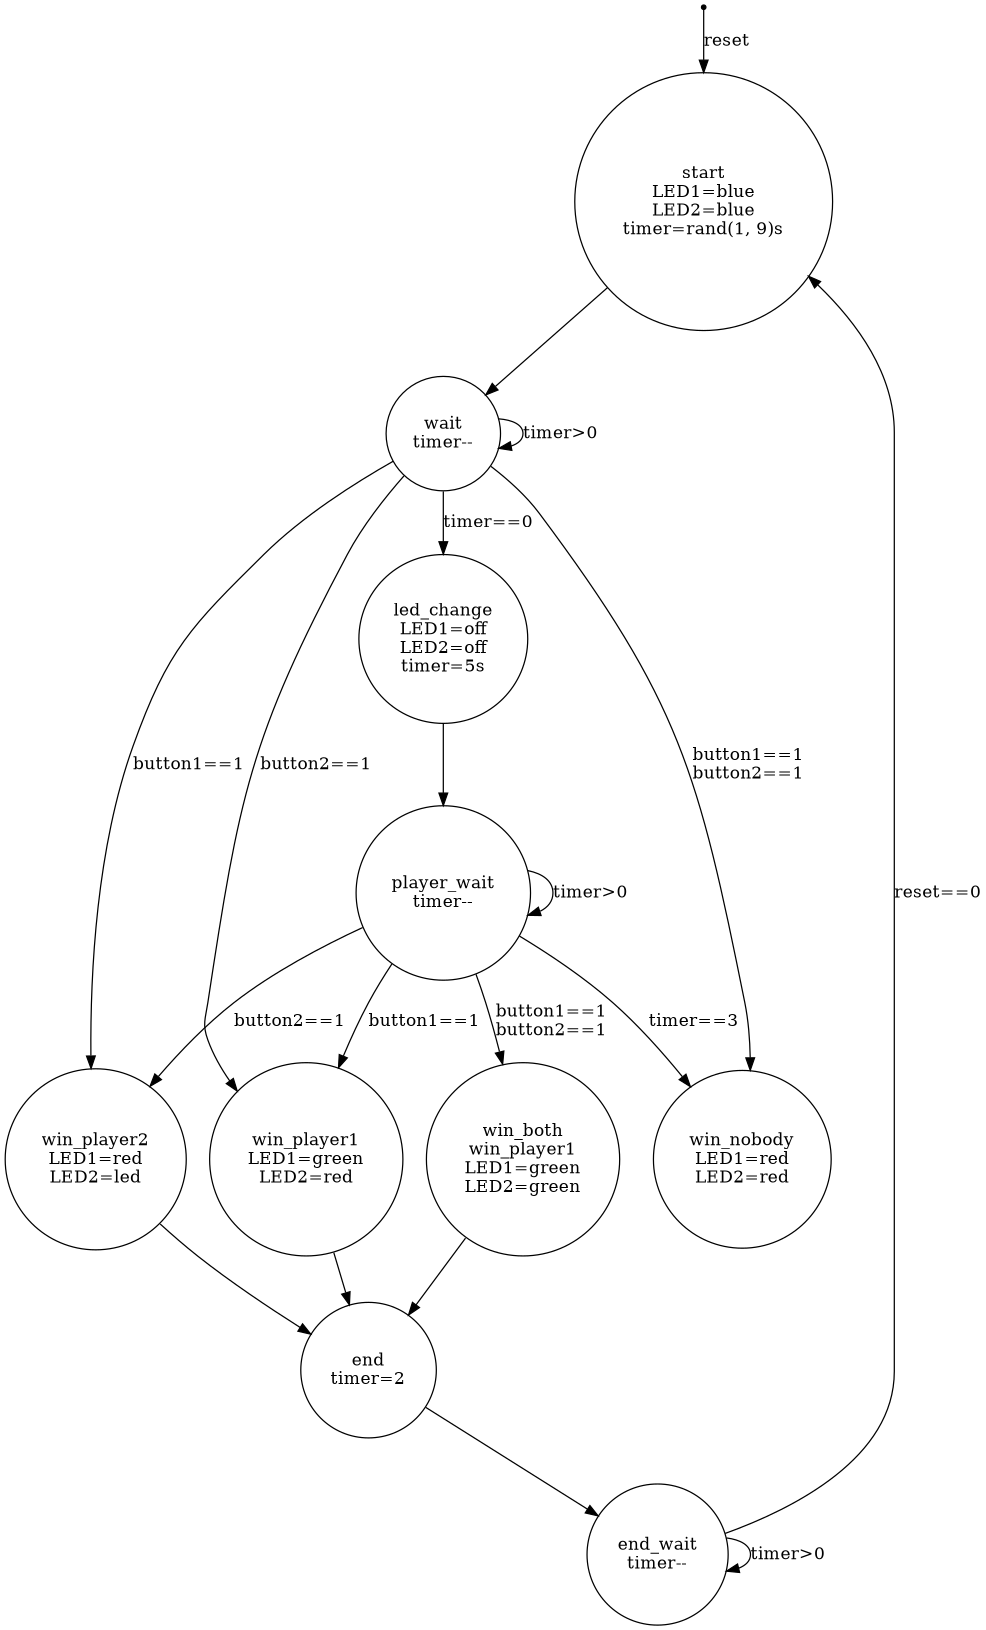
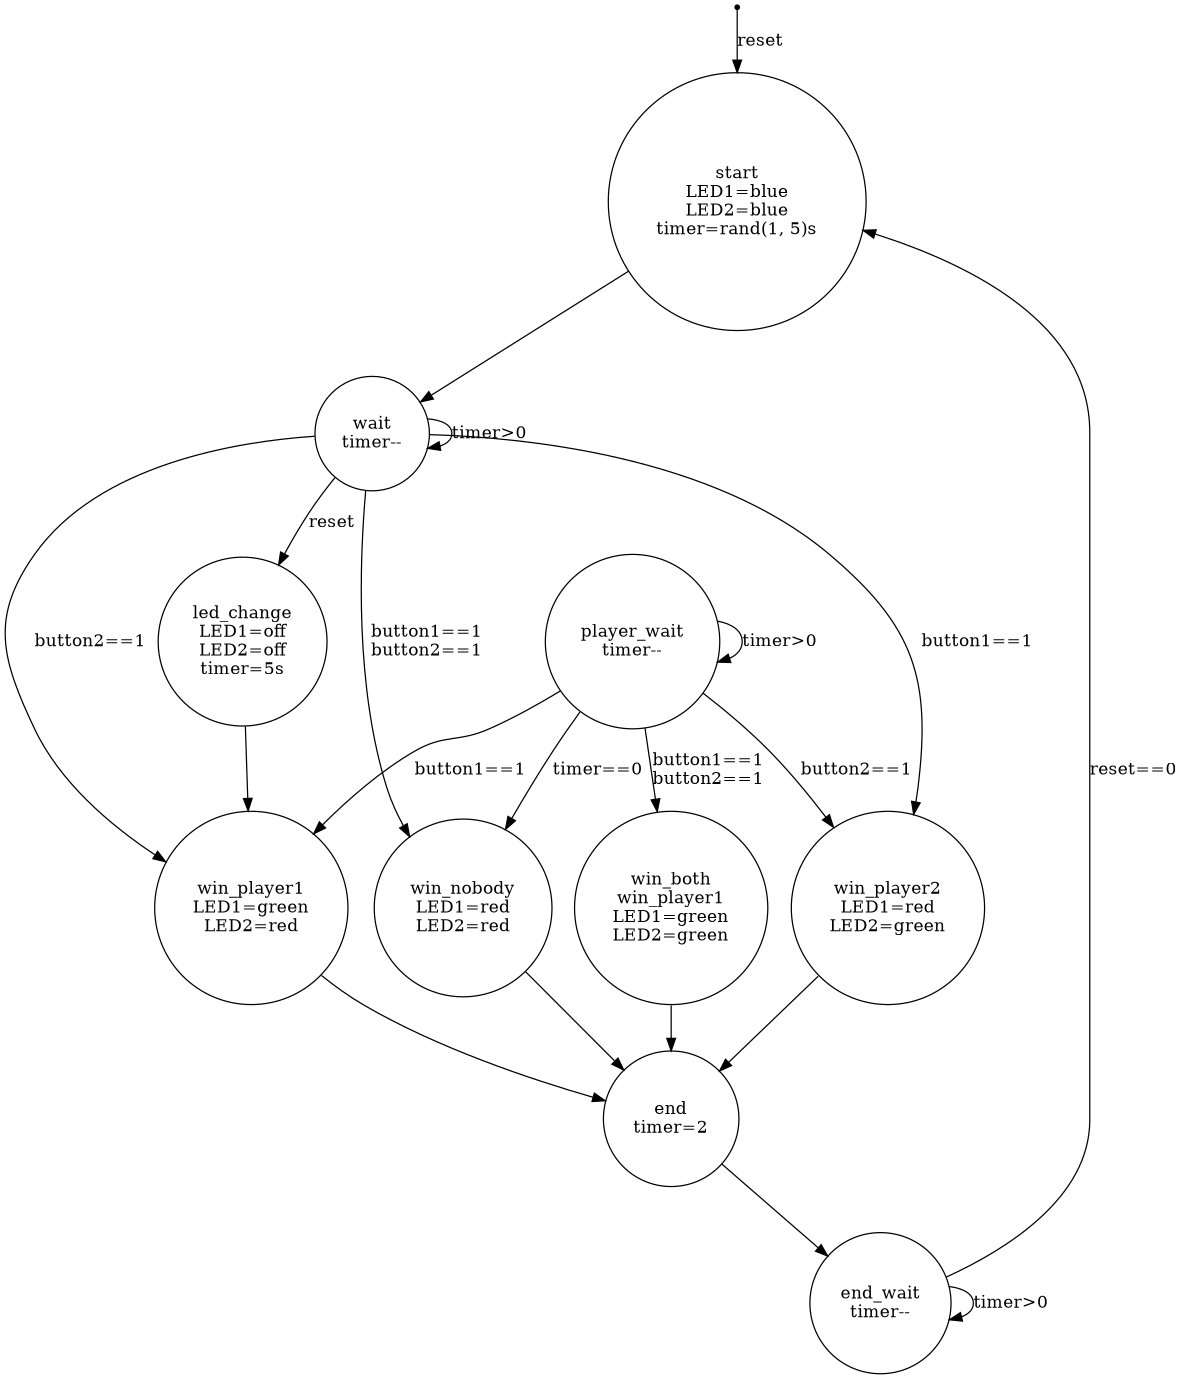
node "start": text "timer=rand(1, 9)s" -> "timer=rand(1, 5)s"
edge "wait" -> "led_change": label "timer==0" -> "reset"
edge "led_change" -> "player_wait": now "led_change" -> "win_player1"
edge "win_nobody" -> "end": added
edge "player_wait" -> "win_nobody": label "timer==3" -> "timer==0"
node "win_player2": text "LED2=led" -> "LED2=green"
